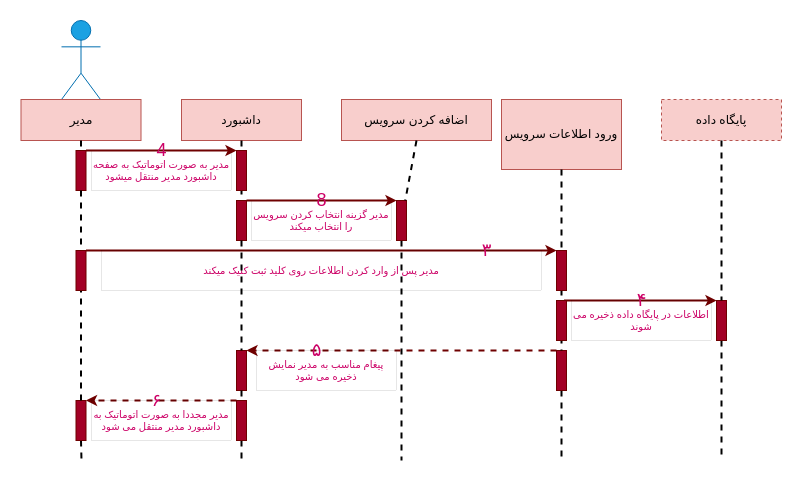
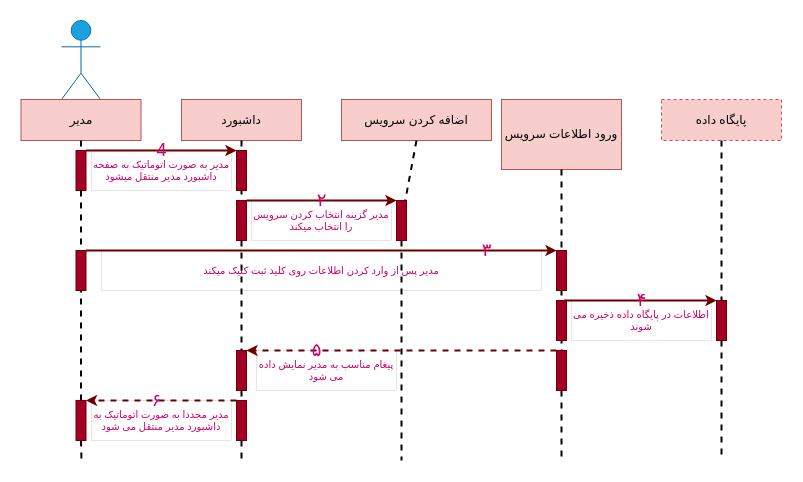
node "8": label "8" -> "۲"
node "پیغام مناسب به مدیر نمایش ذخیره می شود": label "پیغام مناسب به مدیر نمایش ذخیره می شود" -> "پیغام مناسب به مدیر نمایش داده می شود"
